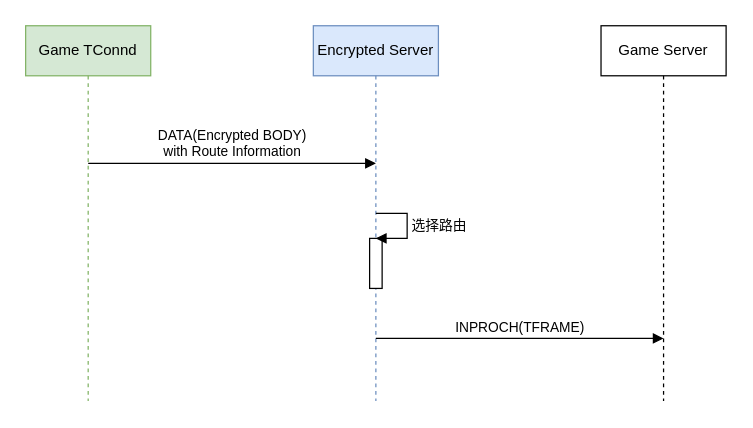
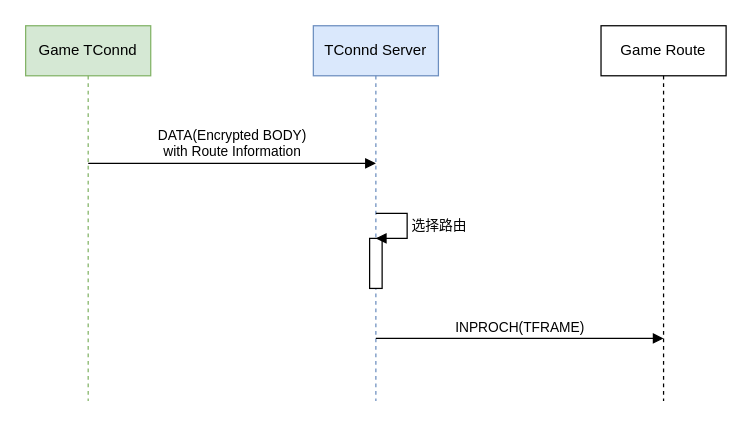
node "Encrypted Server": label "Encrypted Server" -> "TConnd Server"
node "Game Server": label "Game Server" -> "Game Route"
